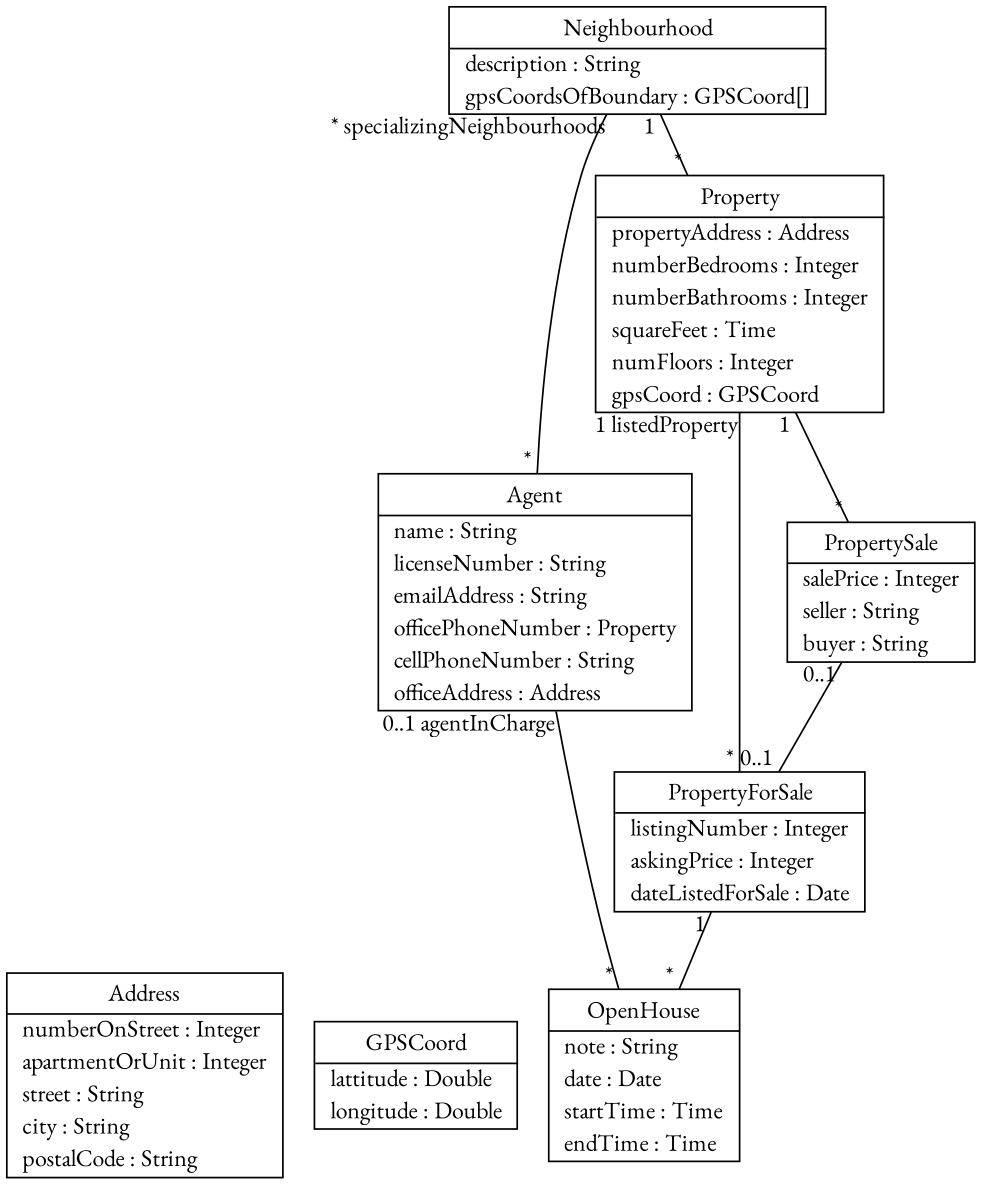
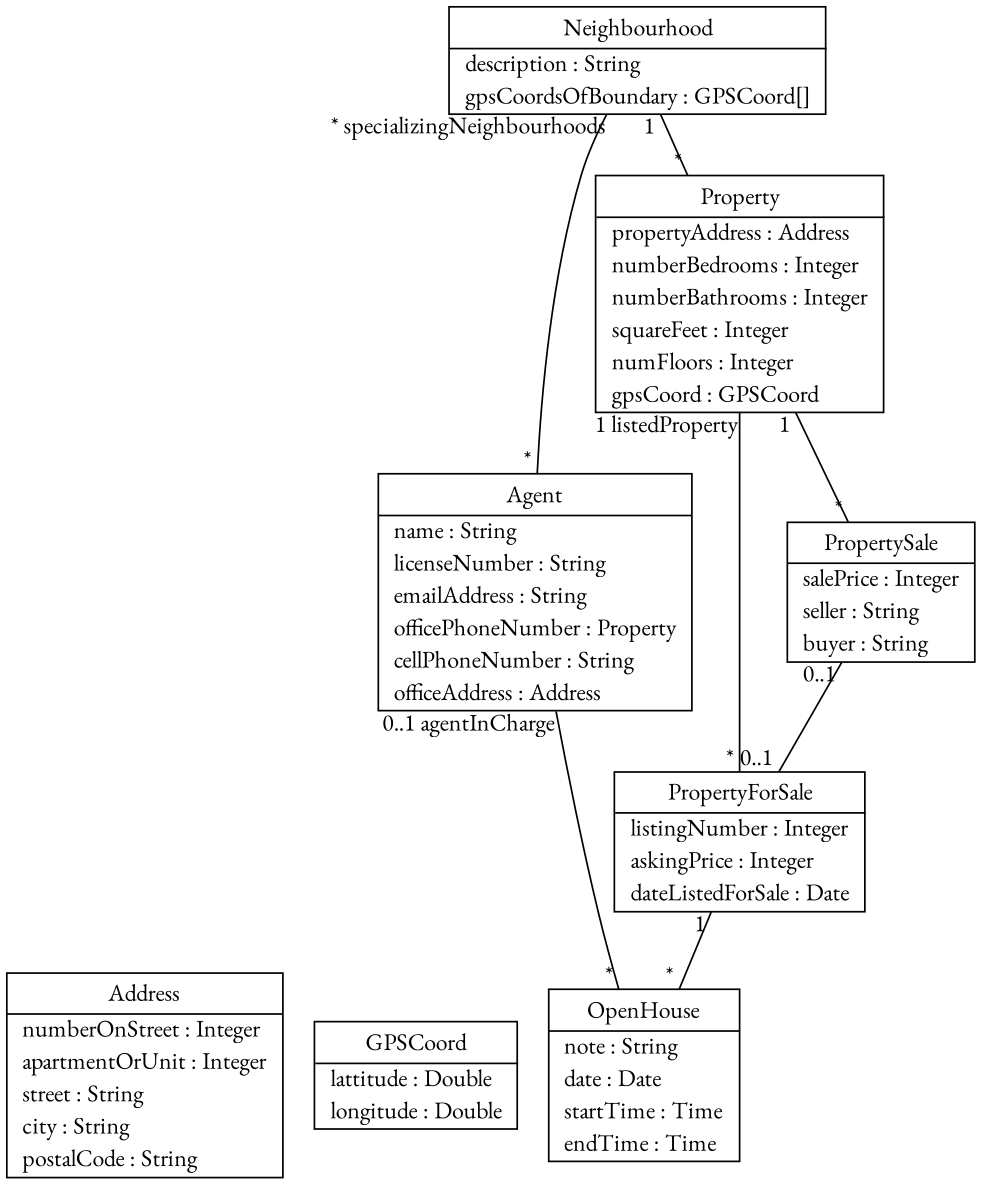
node "Property": text "squareFeet : Time" -> "squareFeet : Integer"
